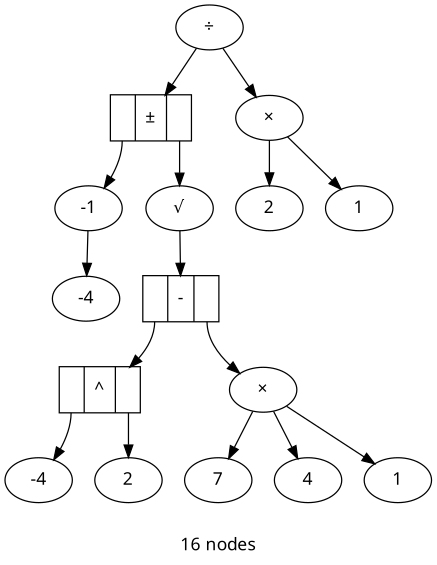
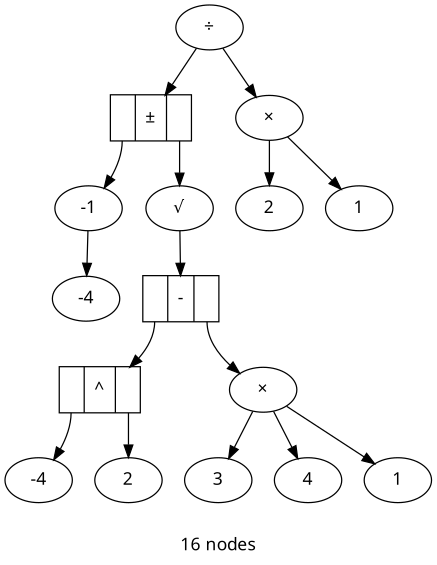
node "7": label "7" -> "3"
